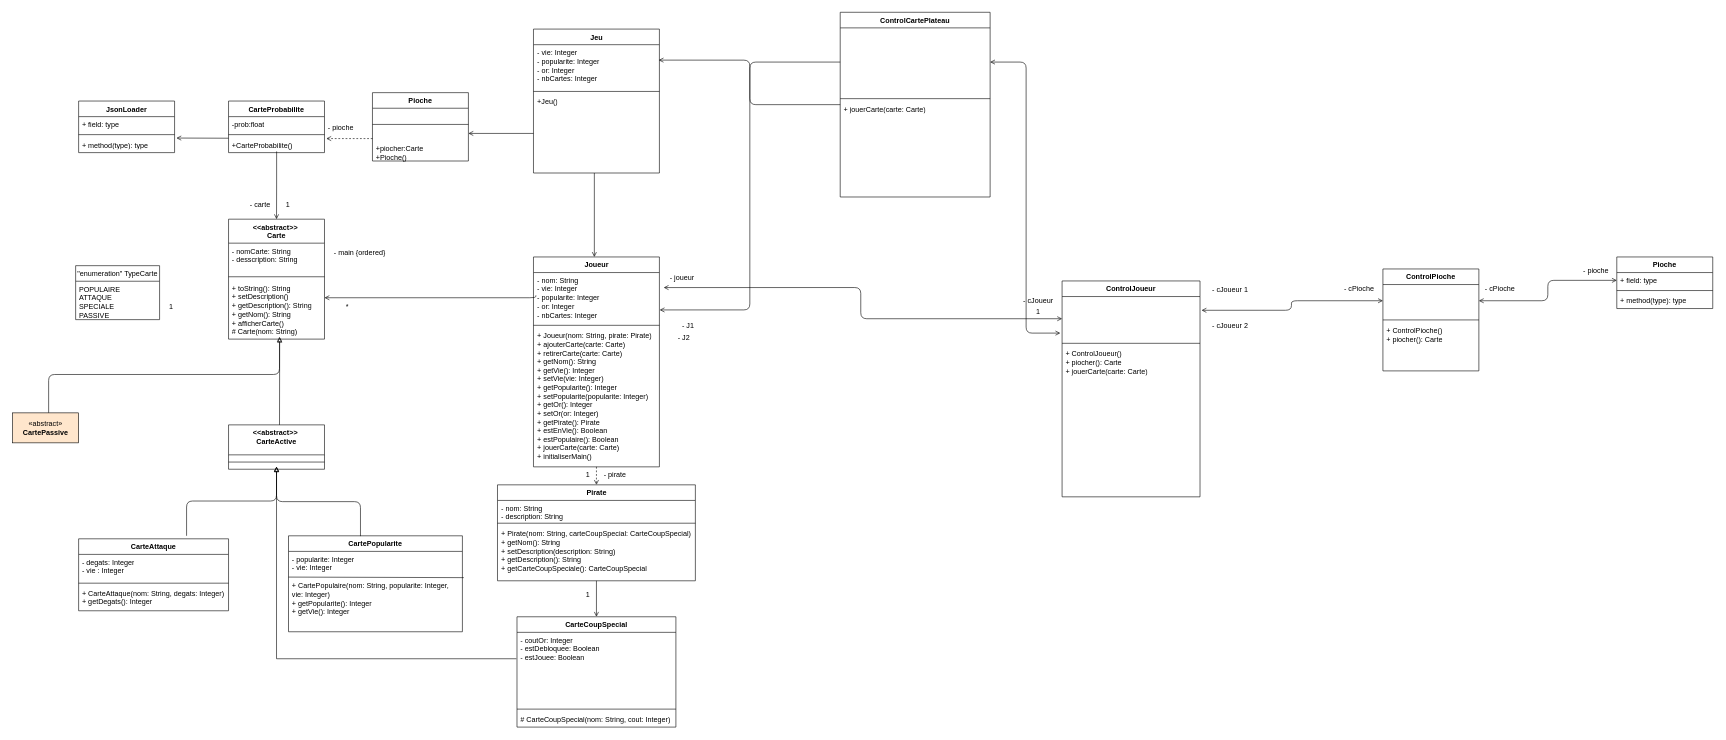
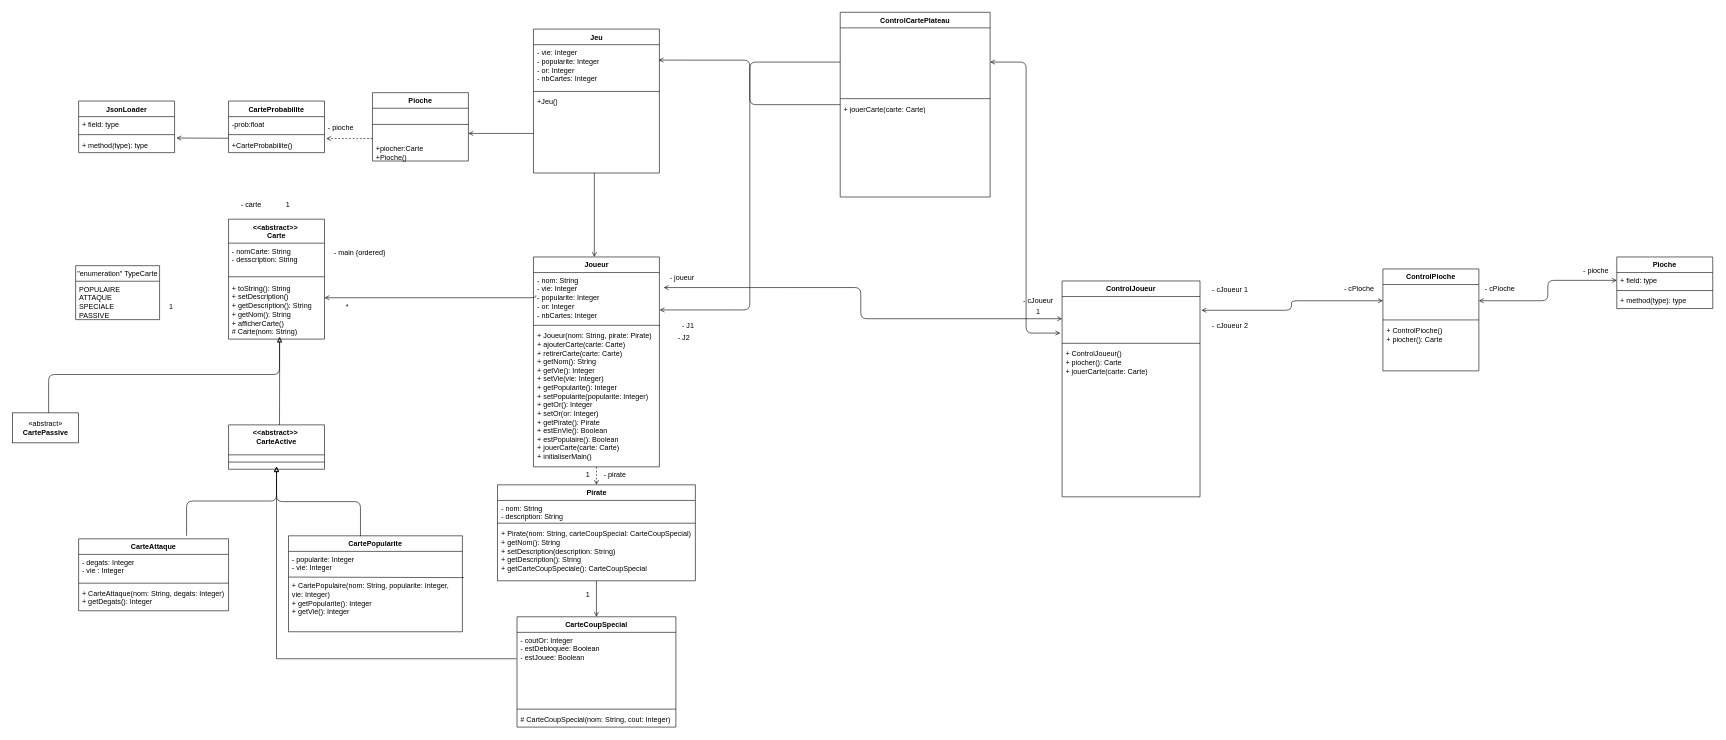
edge "+CarteProbabilite()" -> "<<abstract>> Carte": removed
node "- carte": moved (264, 205) -> (255, 205)
node "«abstract» CartePassive": fillcolor #ffe6cc -> #ffffff
